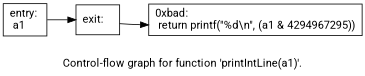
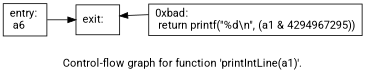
edge "exit:" -> "0xbad:": reversed
node "entry:": text "a1" -> "a6"
